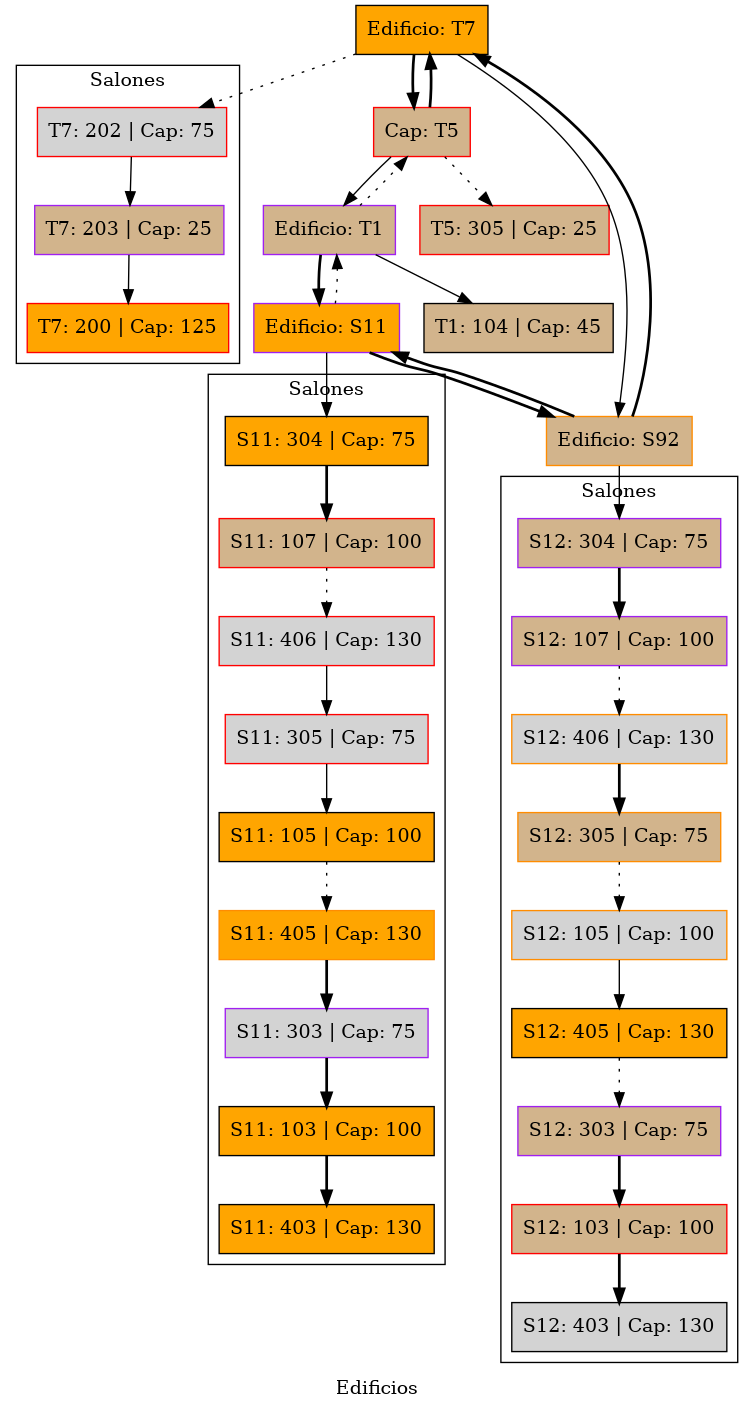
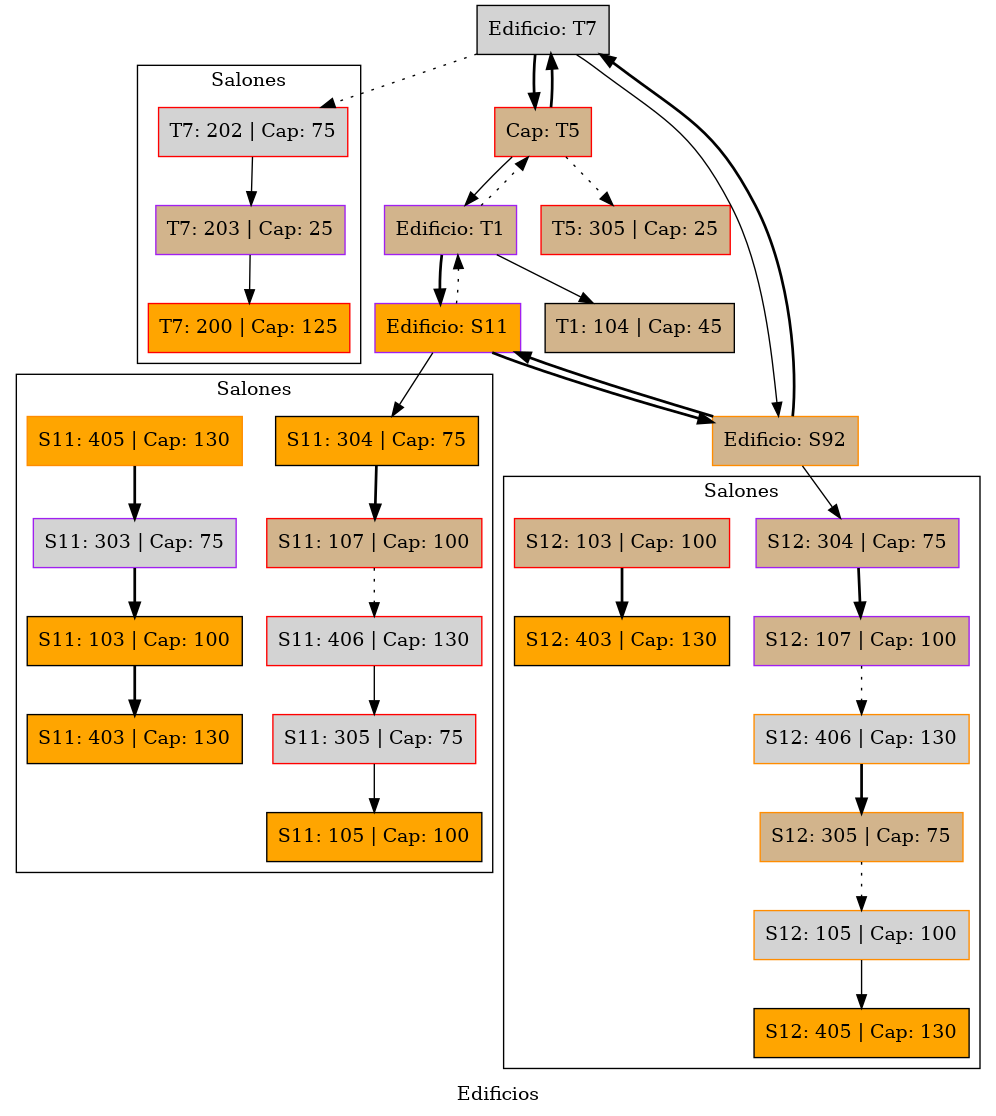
node "Edificio: T7": fillcolor orange -> lightgrey
edge "S11: 105 | Cap: 100" -> "S11: 405 | Cap: 130": removed
node "S12: 303 | Cap: 75": removed
node "S12: 403 | Cap: 130": fillcolor lightgrey -> orange
